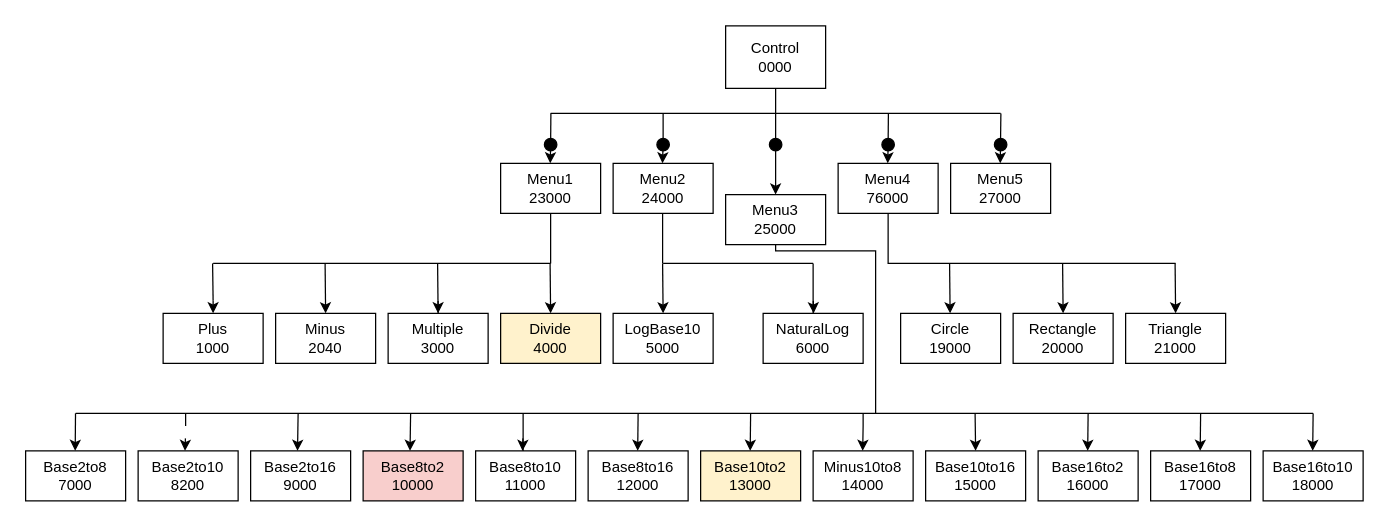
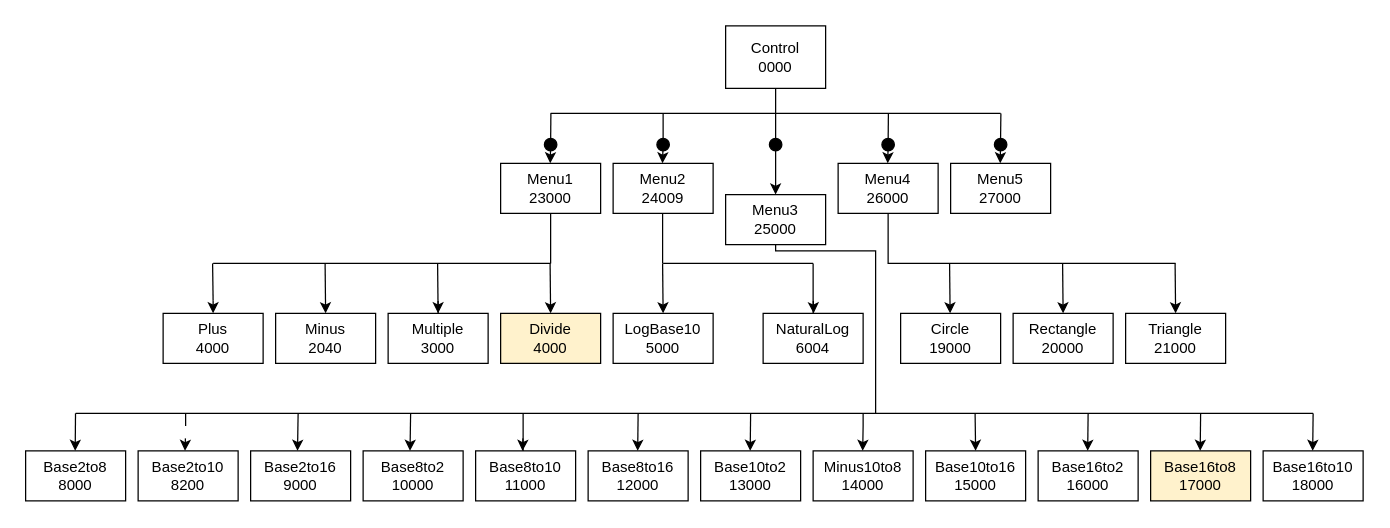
node "Menu2 24000": label "Menu2 24000" -> "Menu2 24009"
node "Menu4 76000": label "Menu4 76000" -> "Menu4 26000"
node "Plus 1000": label "Plus 1000" -> "Plus 4000"
node "NaturalLog 6000": label "NaturalLog 6000" -> "NaturalLog 6004"
node "Base2to8 7000": label "Base2to8 7000" -> "Base2to8 8000"
node "Base8to2 10000": fillcolor #f8cecc -> #ffffff
node "Base10to2 13000": fillcolor #fff2cc -> #ffffff
node "Base16to8 17000": fillcolor #ffffff -> #fff2cc
